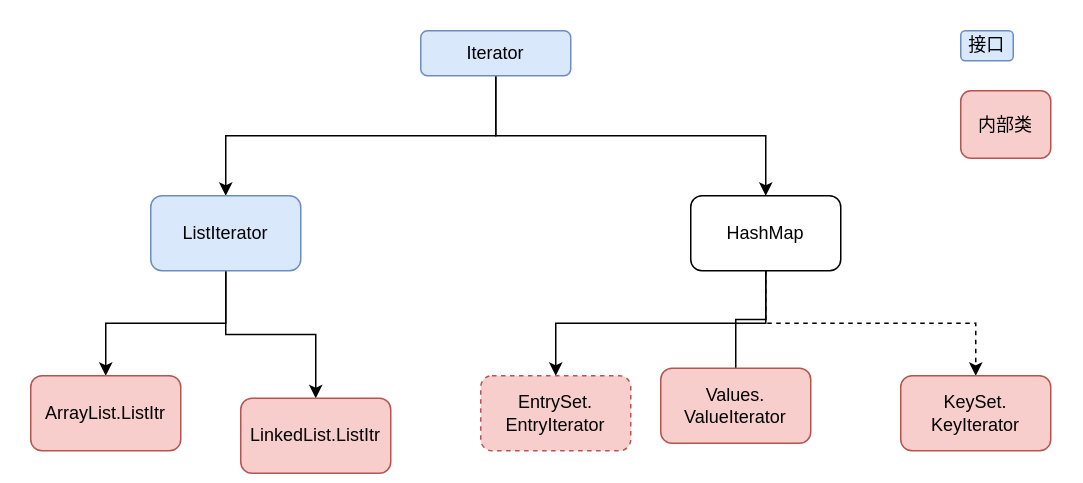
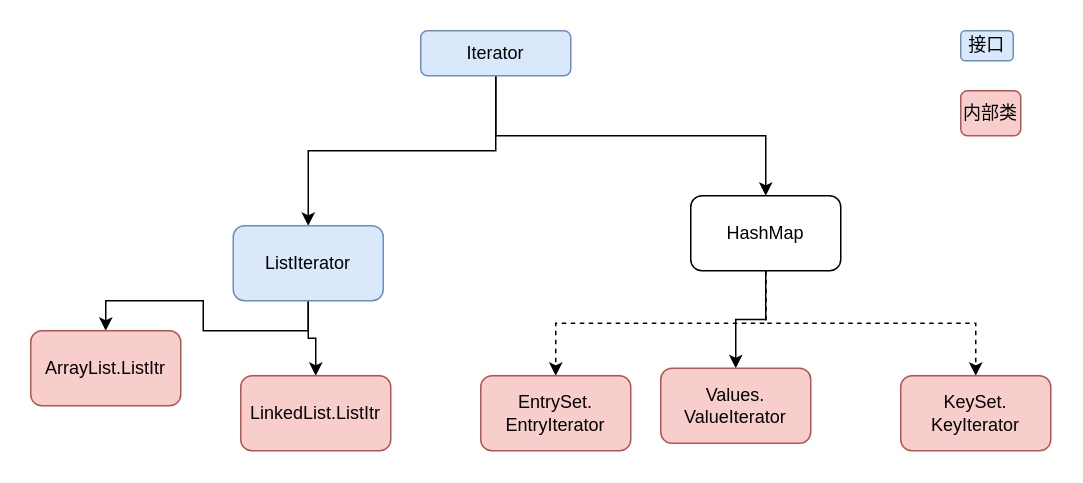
node "内部类": size 90x68 -> 60x45
node "ListIterator": moved (226, 233) -> (308, 263)
edge "HashMap" -> "EntrySet. EntryIterator": style solid -> dashed
edge "HashMap" -- "Values. ValueIterator": arrowhead none -> classic
node "ArrayList.ListItr": moved (106, 413) -> (106, 368)
node "EntrySet. EntryIterator": style dashed -> solid
node "LinkedList.ListItr": moved (316, 436) -> (316, 413)
